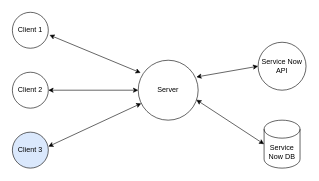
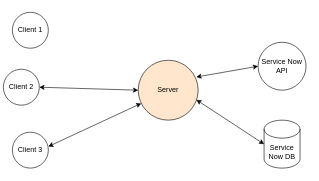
edge "Client 1" -- "Server": removed
node "Client 2": moved (30, 90) -> (21, 87)
node "Server": fillcolor #ffffff -> #ffe6cc
node "Client 3": fillcolor #dae8fc -> #ffffff
